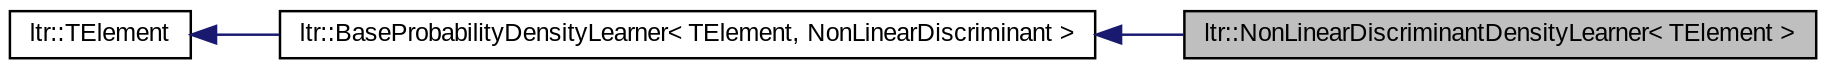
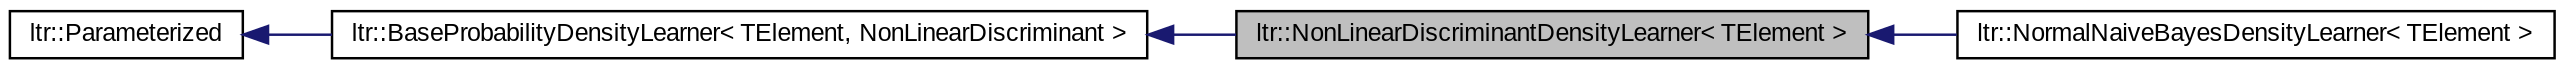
node "ltr::TElement": label "ltr::TElement" -> "ltr::Parameterized"
node "ltr::NormalNaiveBayesDensityLearner< TElement >": added
